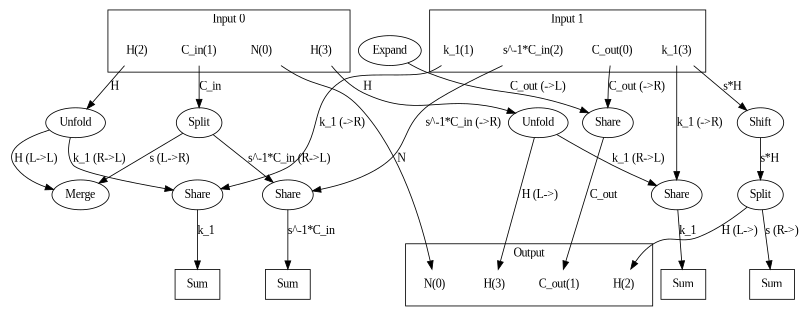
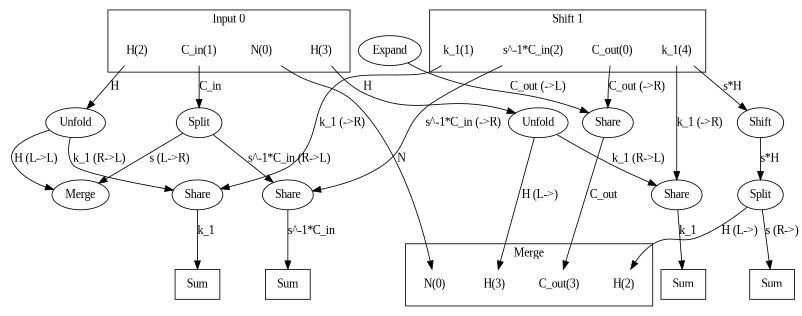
cluster "Input 1": label "Input 1" -> "Shift 1"
node "k_1(3)": label "k_1(3)" -> "k_1(4)"
cluster "Output": label "Output" -> "Merge"
node "C_out(1)": label "C_out(1)" -> "C_out(3)"
